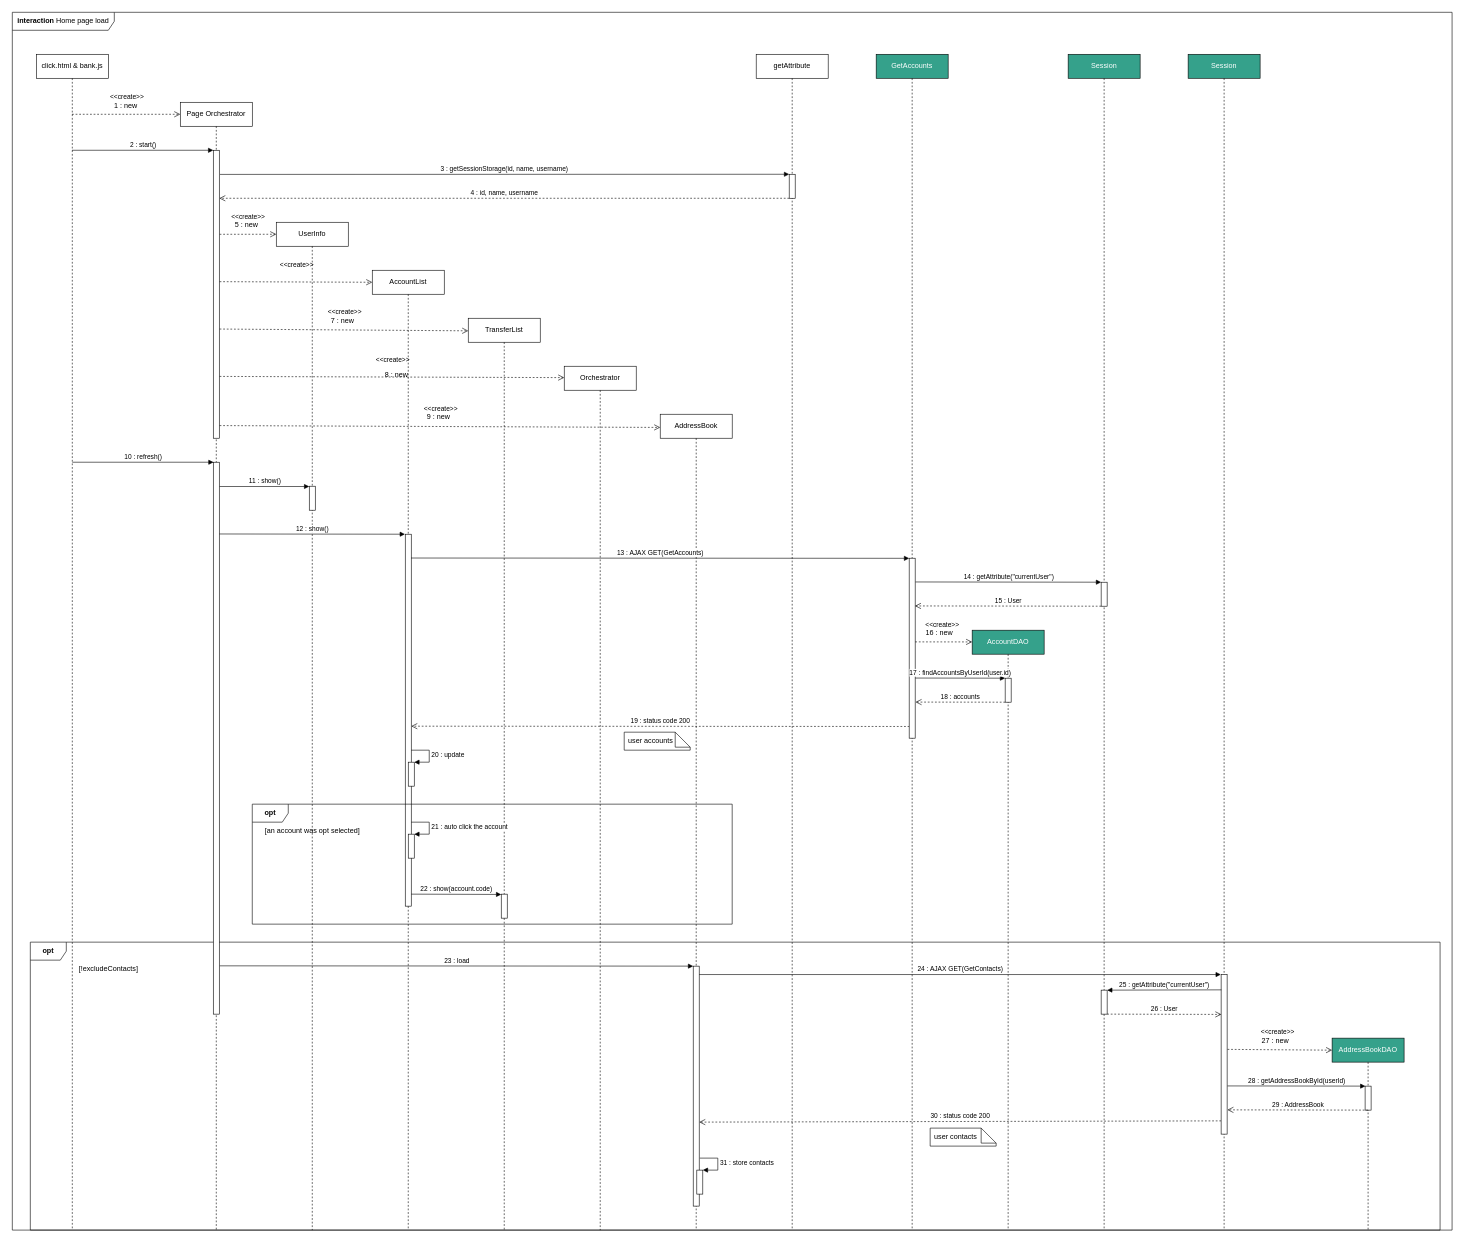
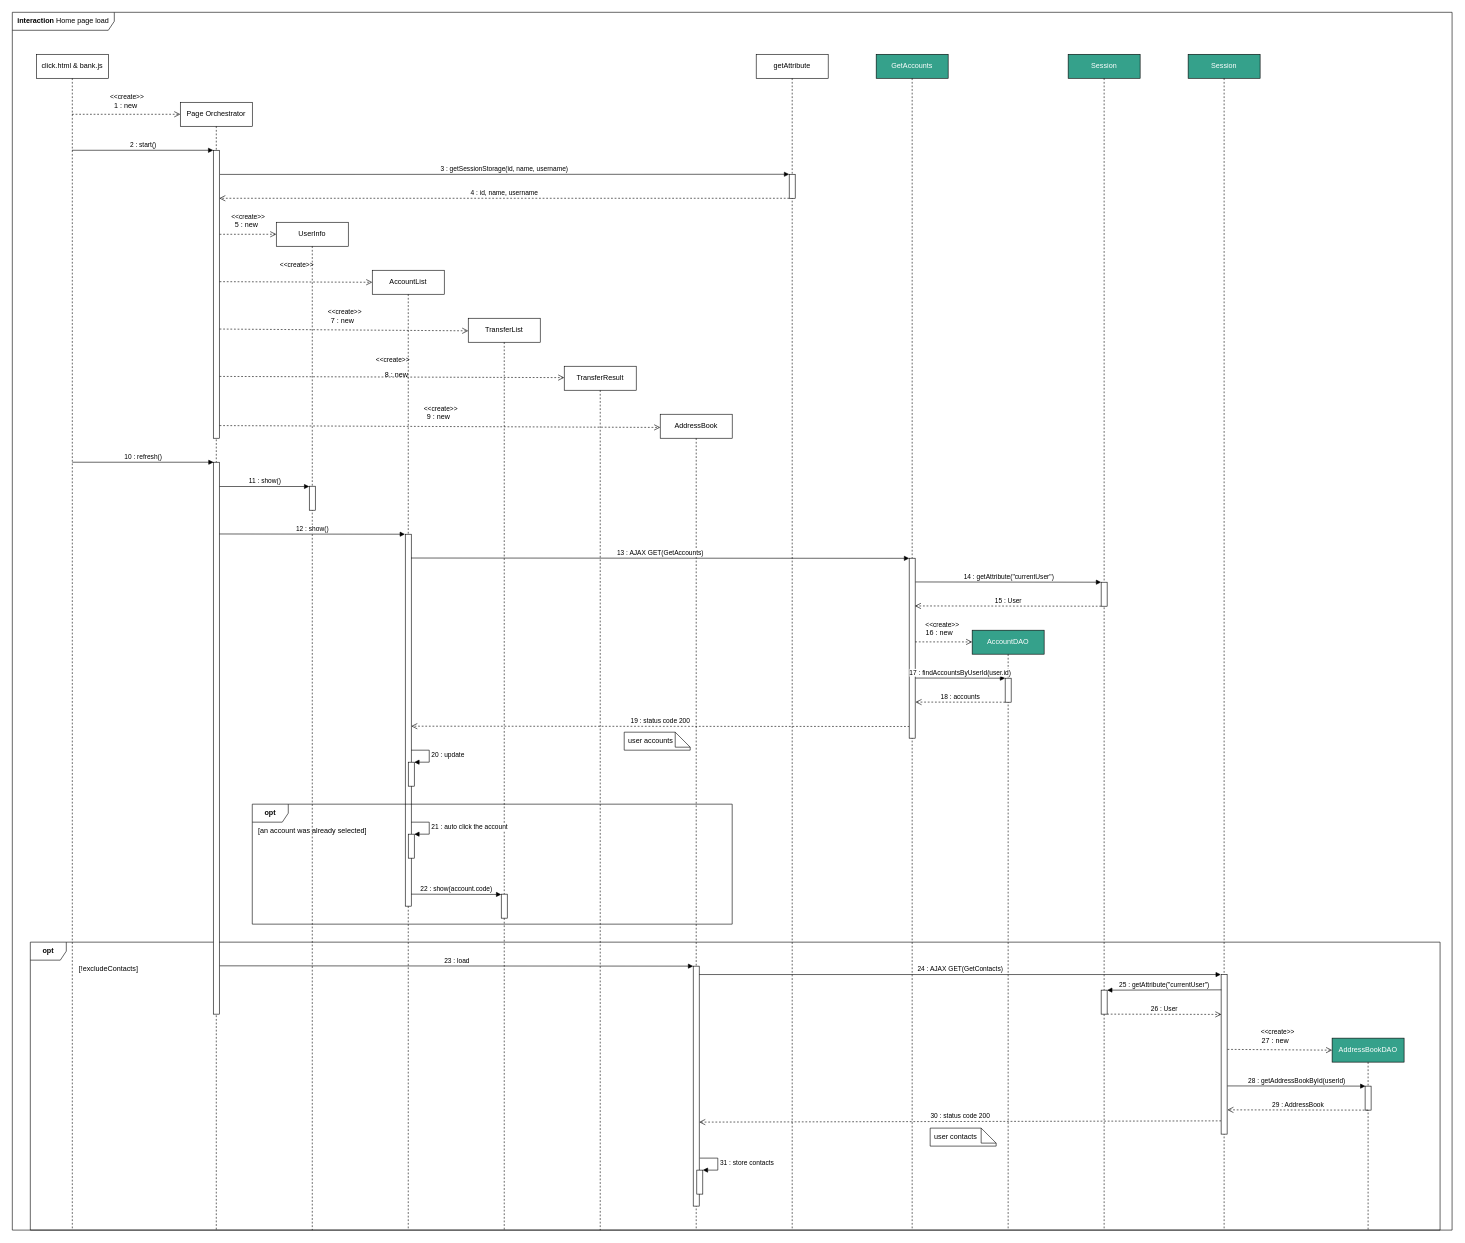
node "Orchestrator": label "Orchestrator" -> "TransferResult"
node "[an account was opt selected]": label "[an account was opt selected]" -> "[an account was already selected]"
